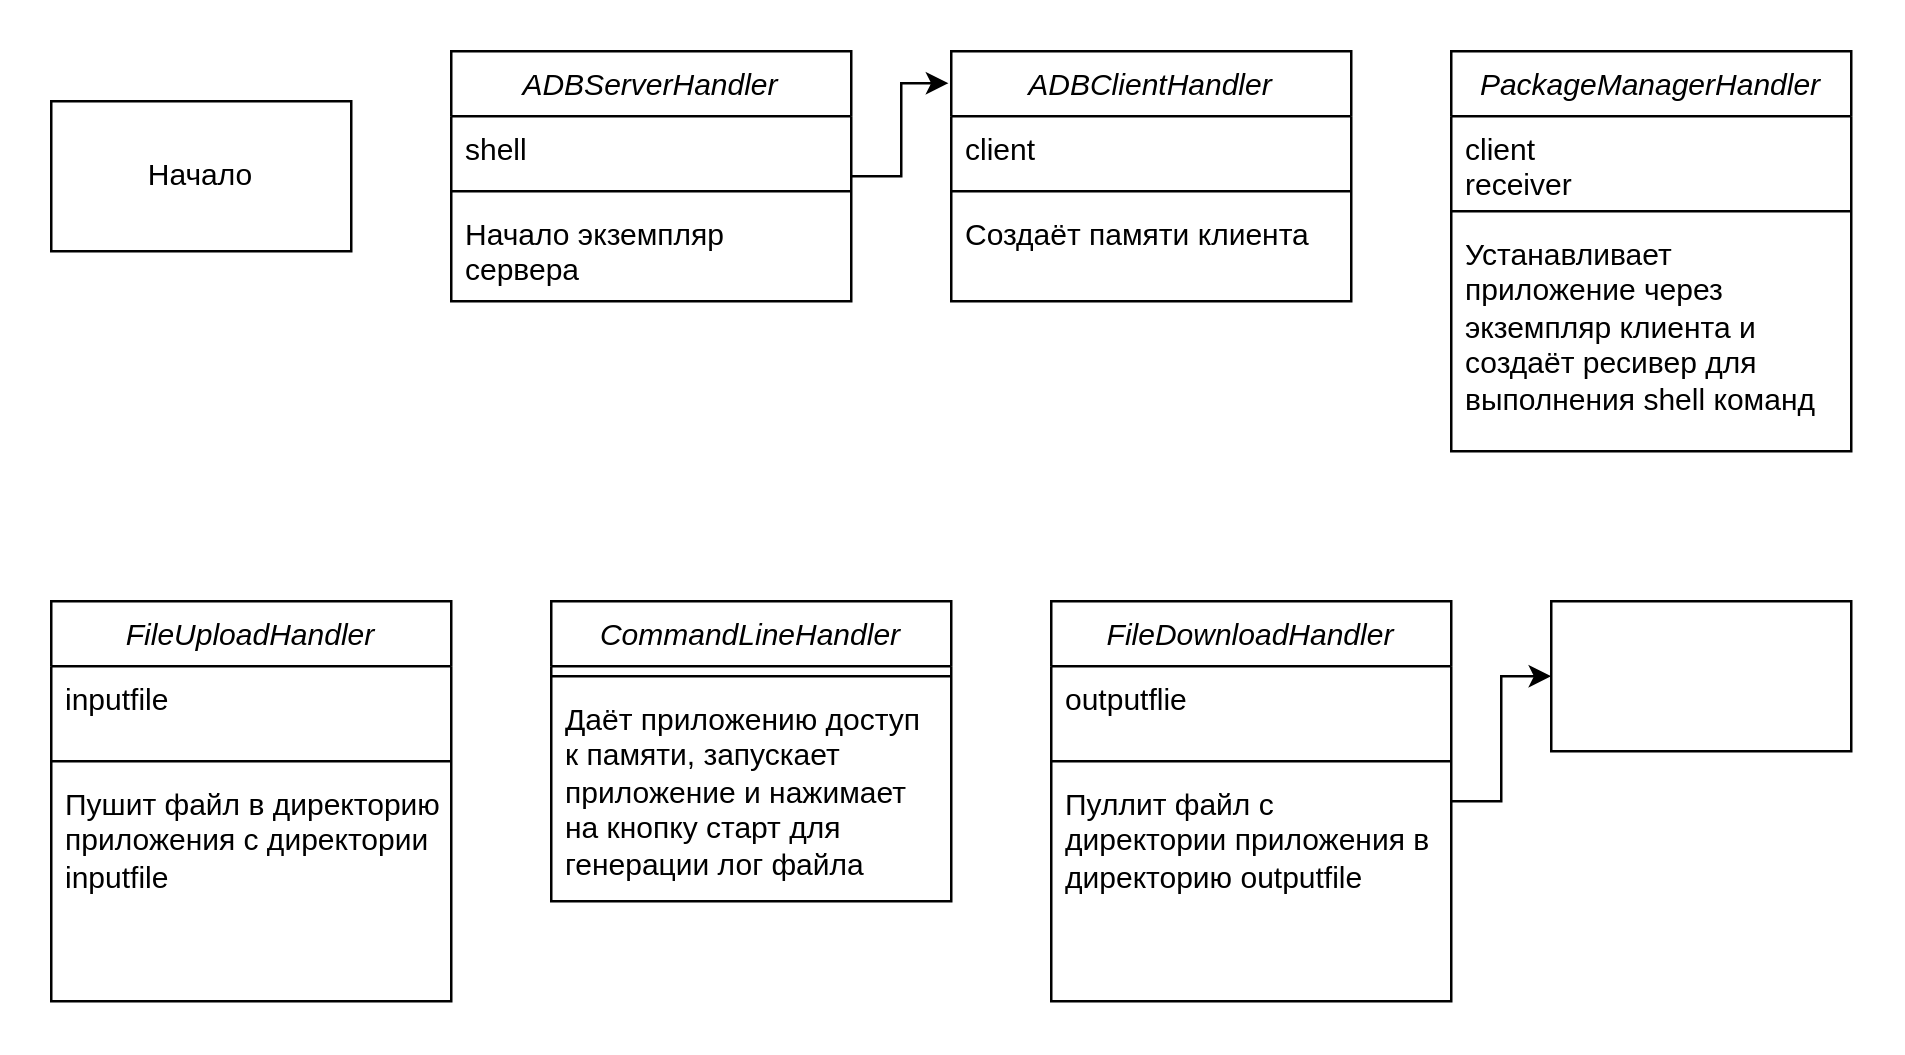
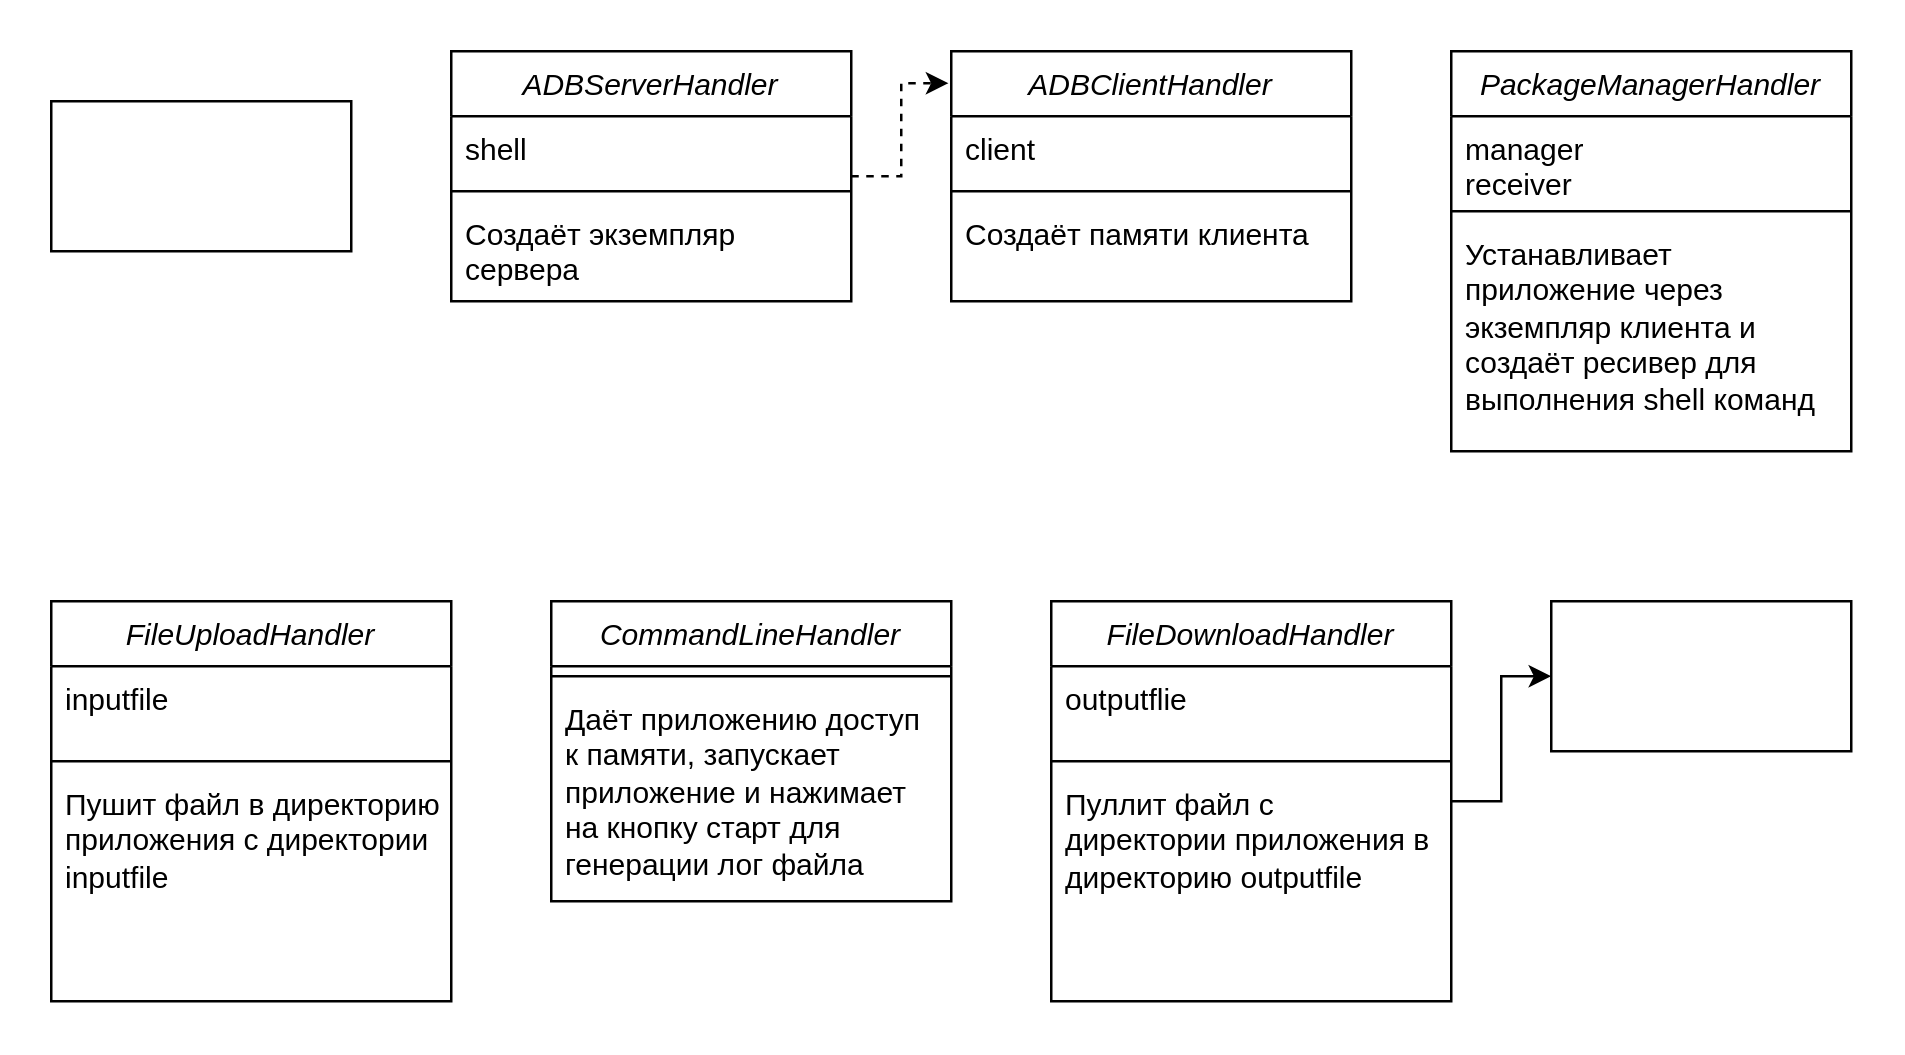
edge "ADBServerHandler" -> "ADBClientHandler": style solid -> dashed
node "client receiver": label "client receiver" -> "manager receiver"
node "Начало": removed
node "Начало экземпляр сервера": label "Начало экземпляр сервера" -> "Создаёт экземпляр сервера"
